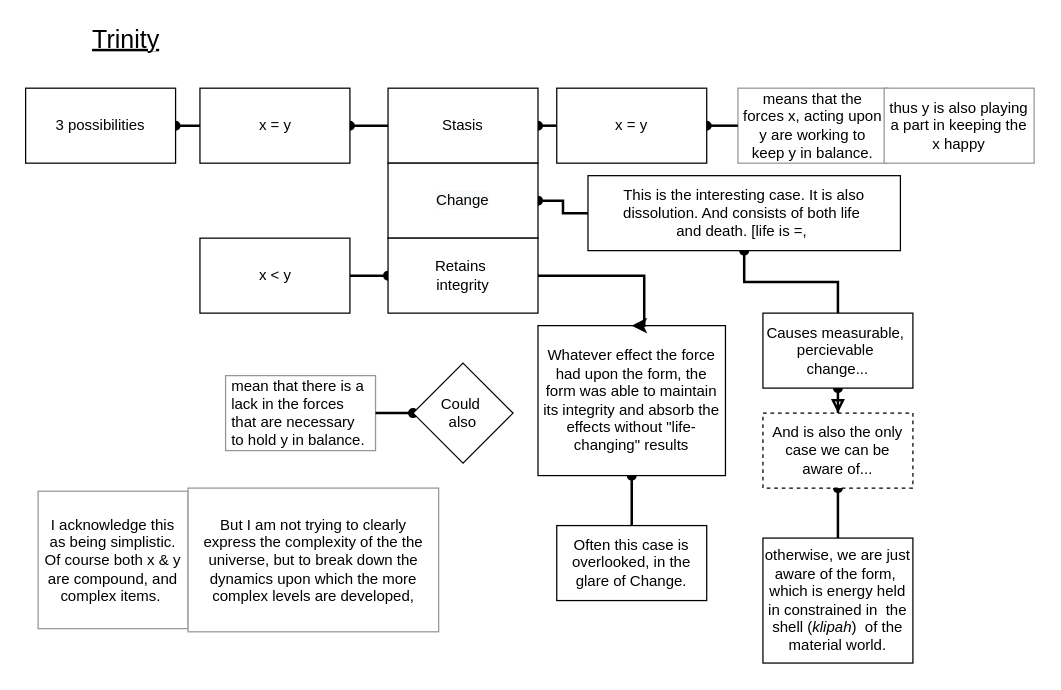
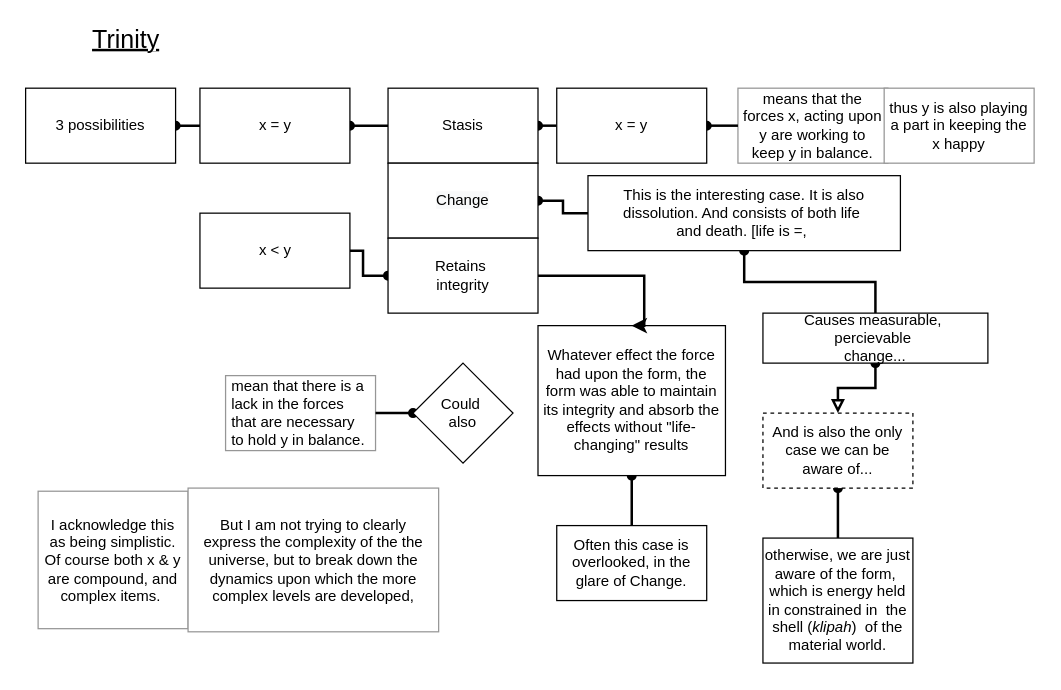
node "x < y": moved (275, 276) -> (275, 251)
node "Causes measurable, percievable change...": size 150x75 -> 225x50
